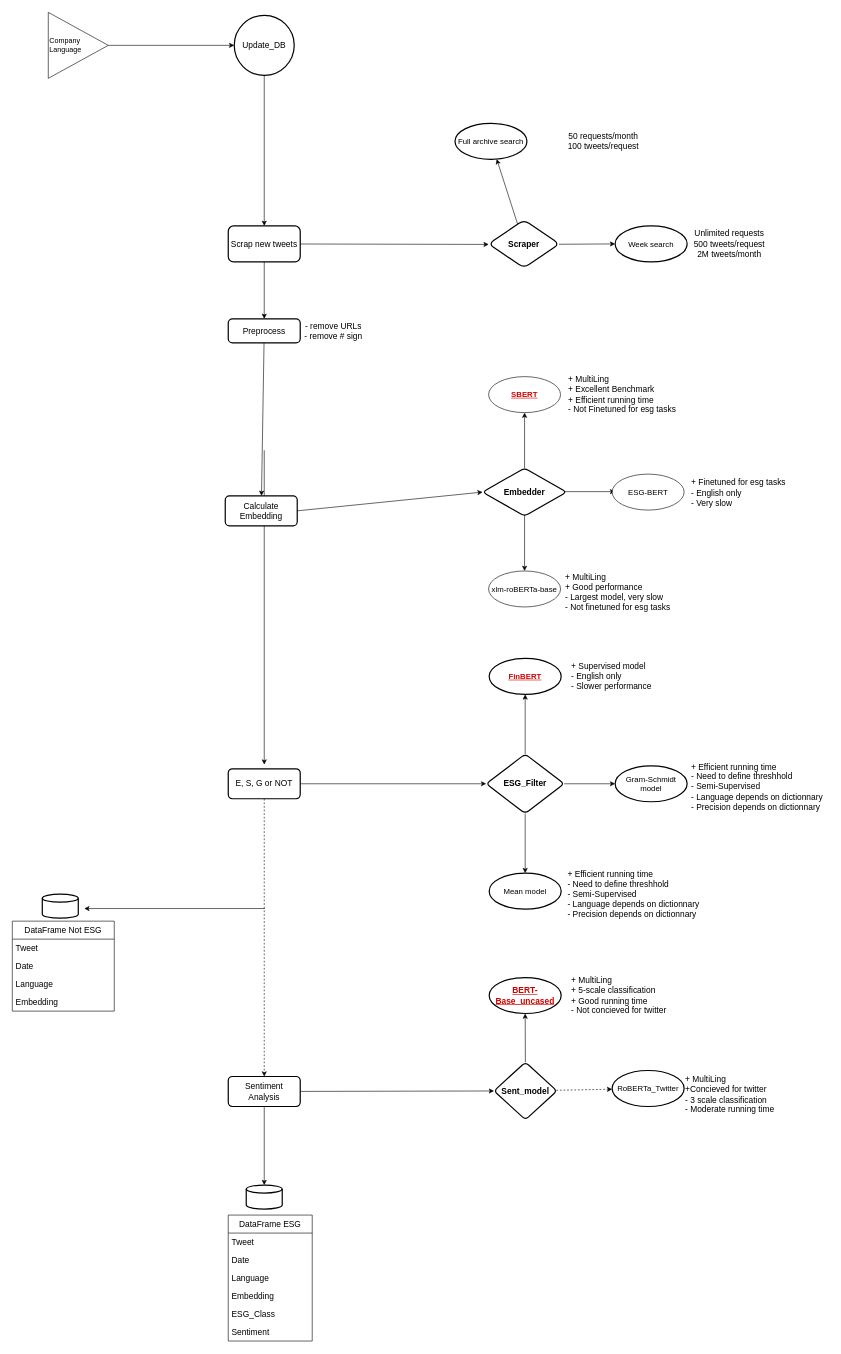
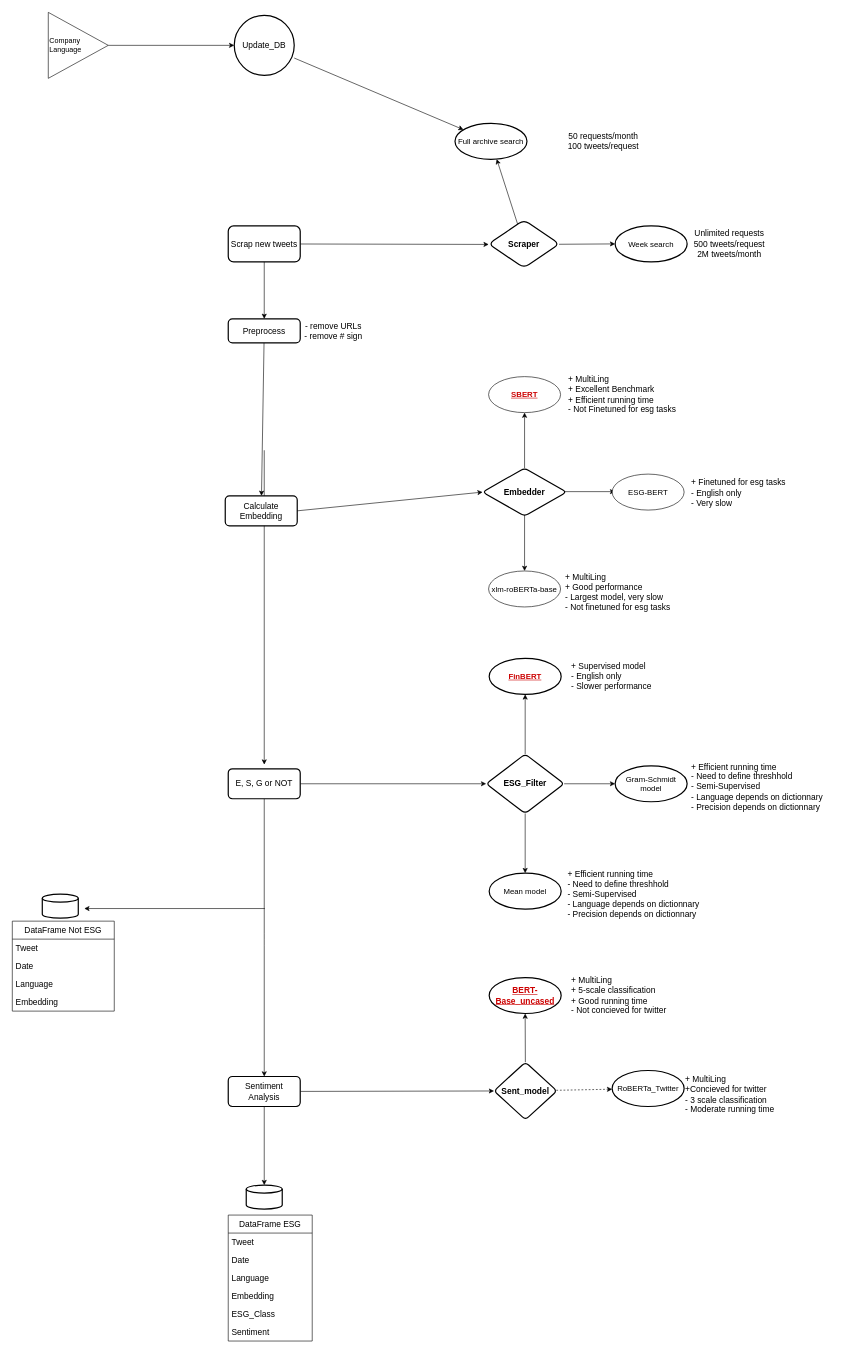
edge "Update_DB" -> "Scrap new tweets": now "Update_DB" -> "Full archive search"
edge "E, S, G or NOT" -> "Sentiment Analysis": style dashed -> solid
